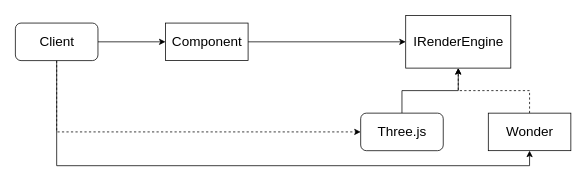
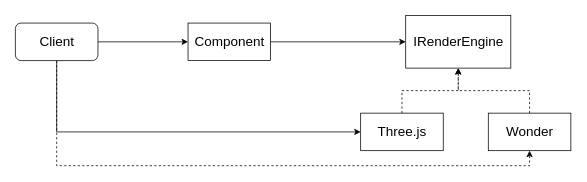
node "Component": moved (207, 42) -> (229, 42)
edge "Three.js" -> "IRenderEngine": style solid -> dashed
edge "Client" -> "Three.js": style dashed -> solid
node "Three.js": shape rounded rectangle -> rectangle
edge "Client" -> "Wonder": style solid -> dashed
